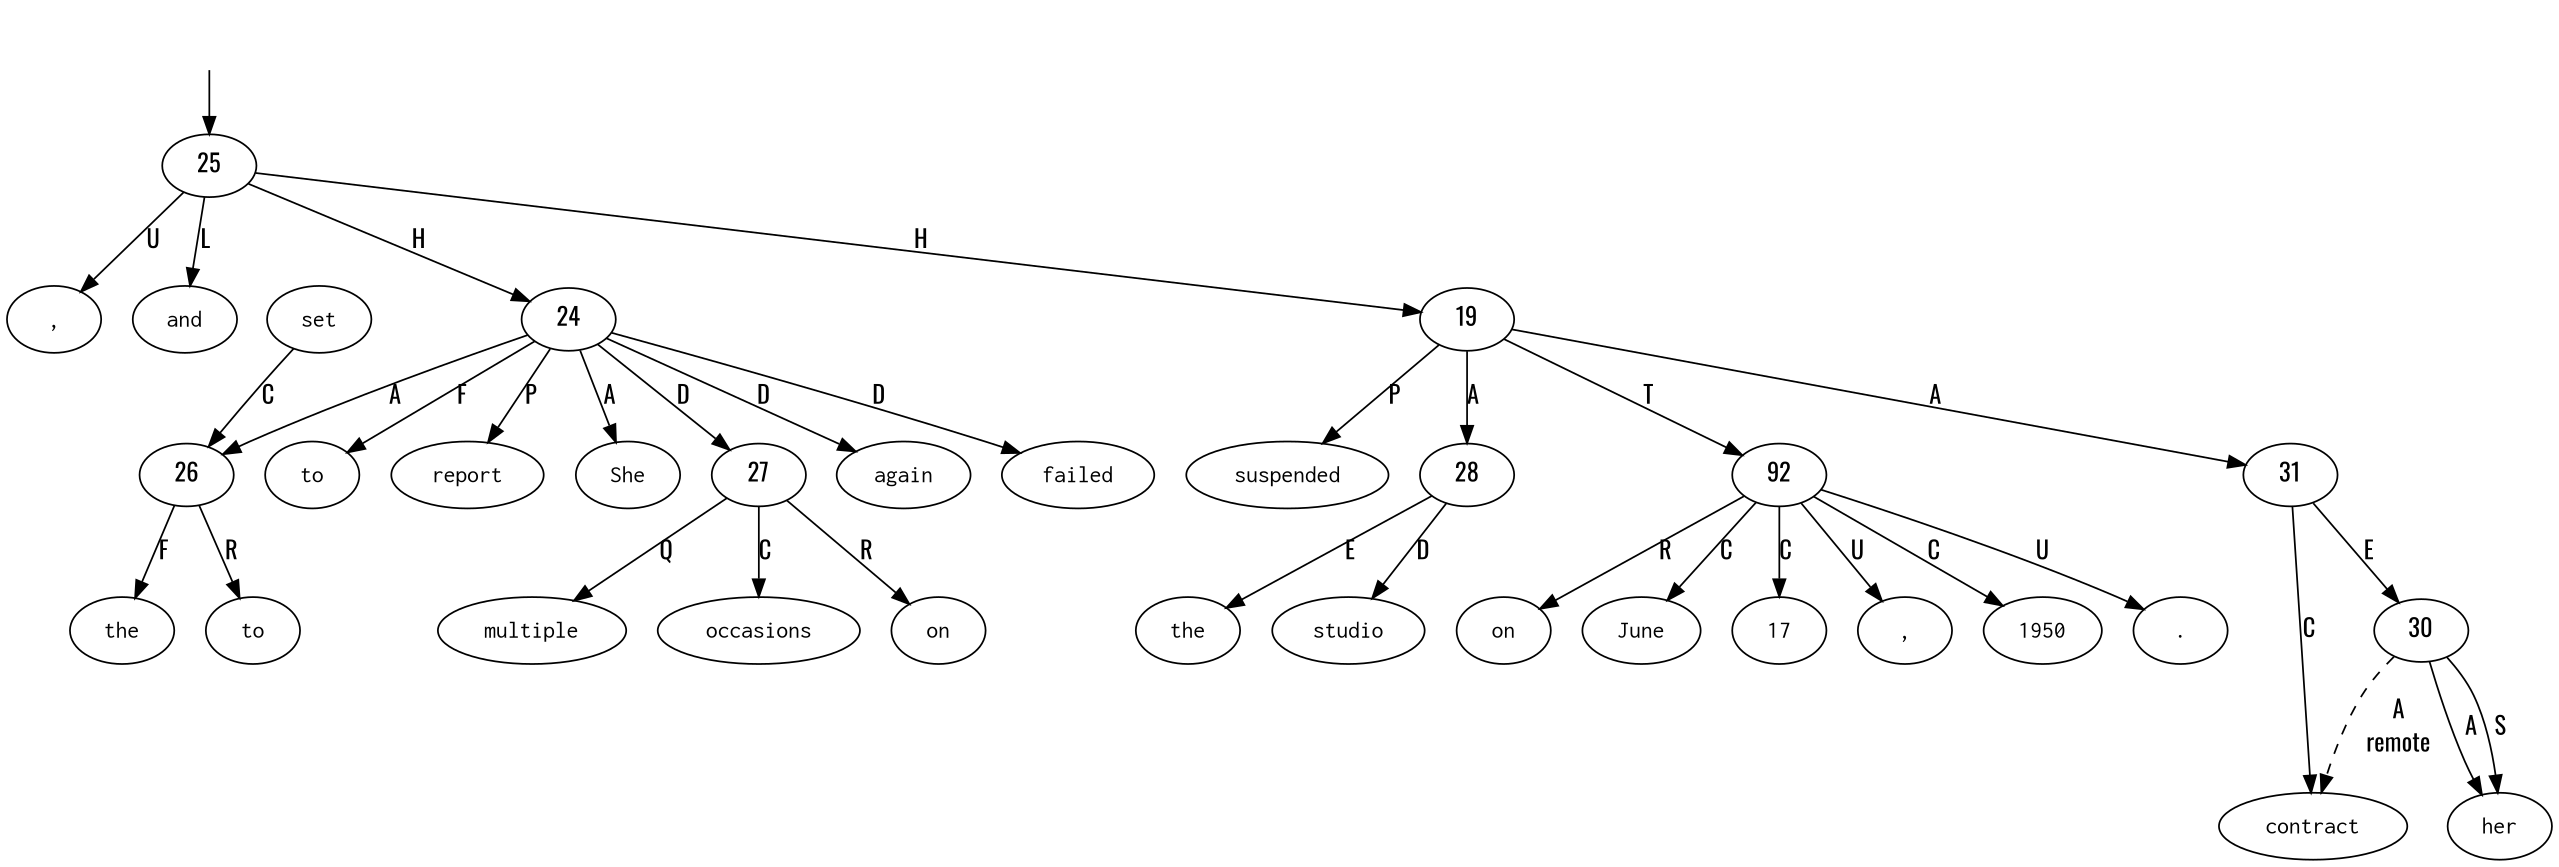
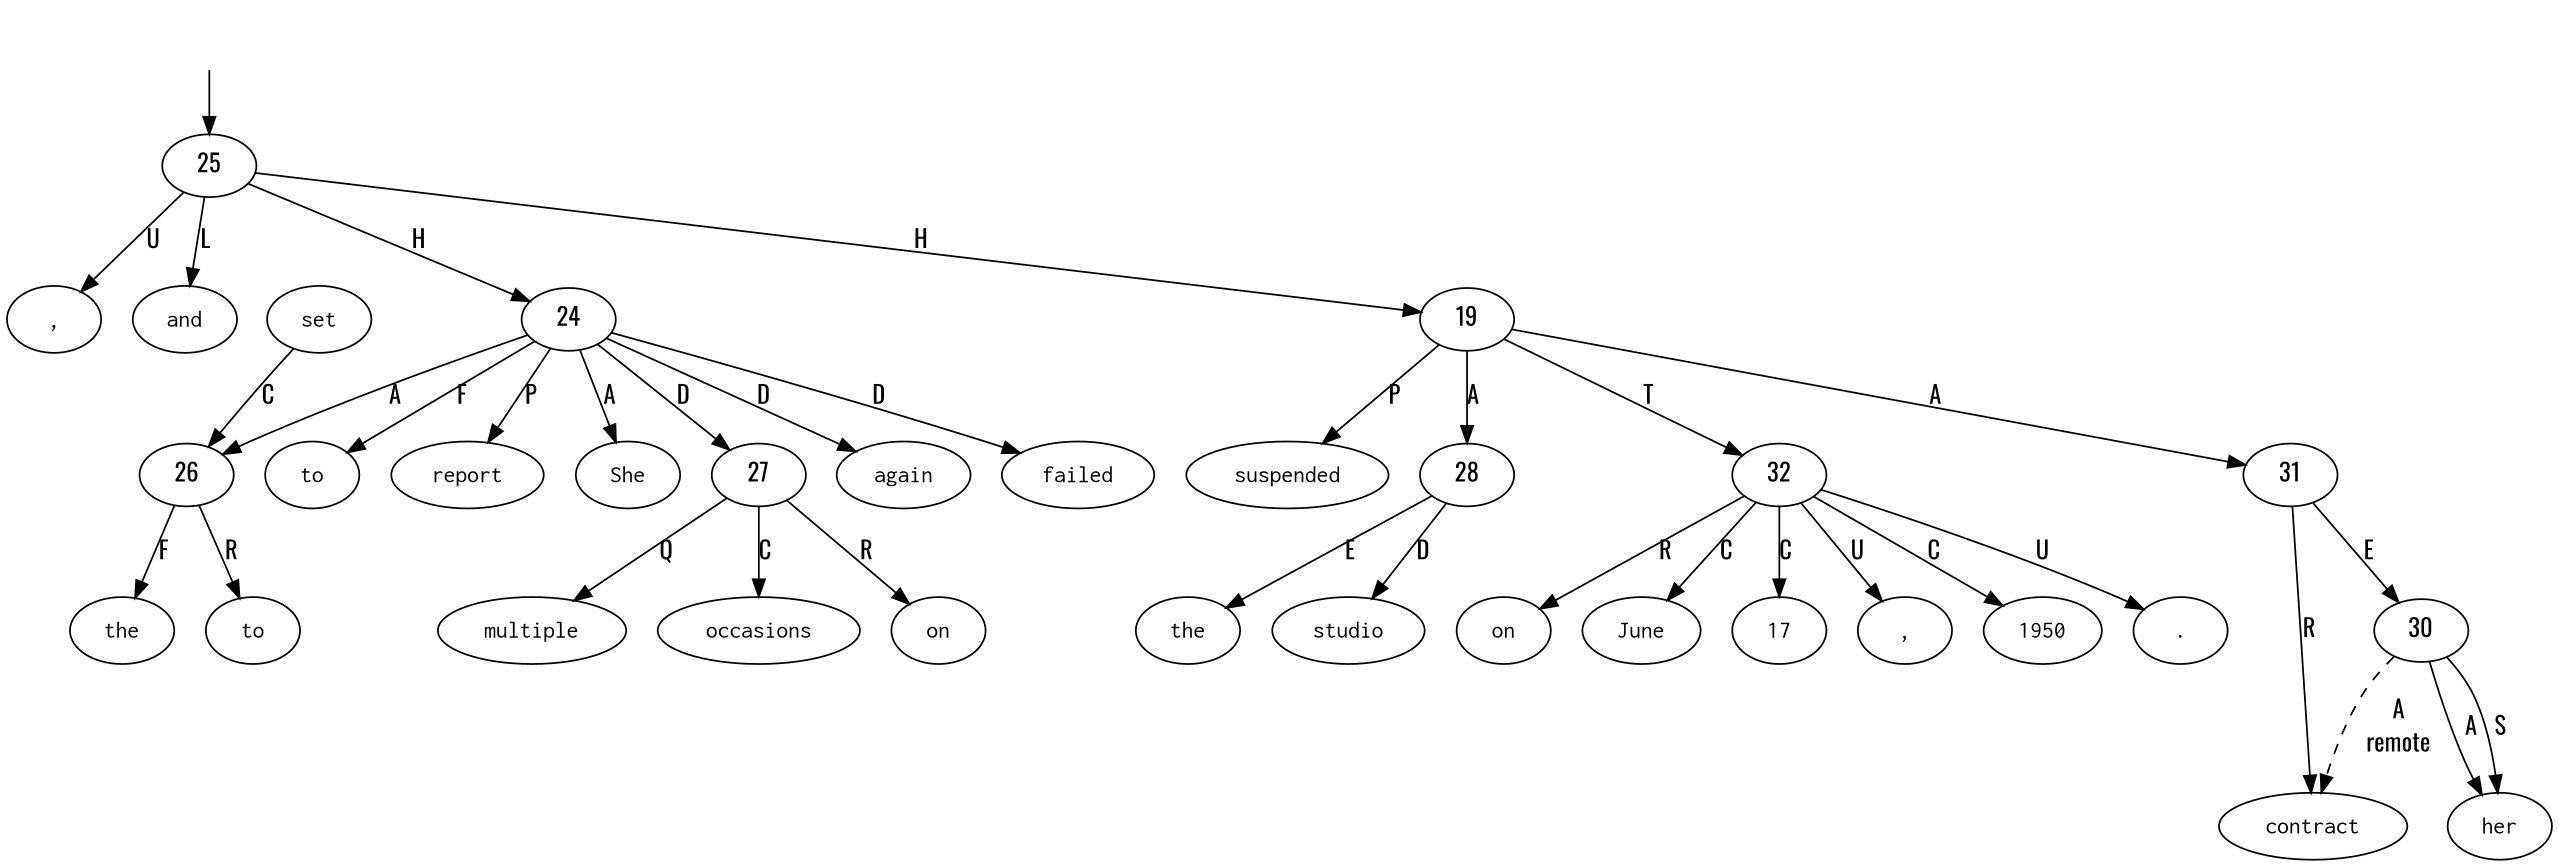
node "92": label "92" -> "32"
edge "31" -> "contract": label "C" -> "R"
